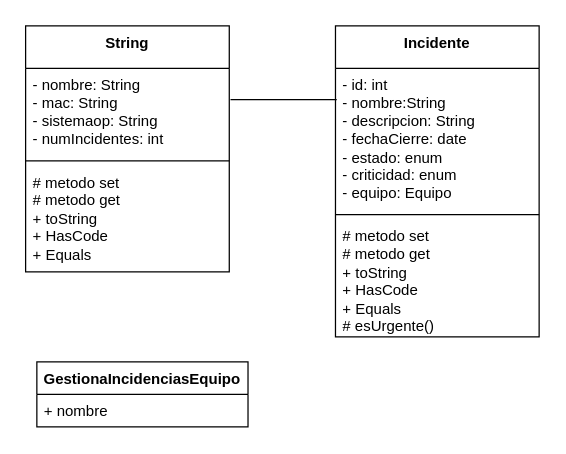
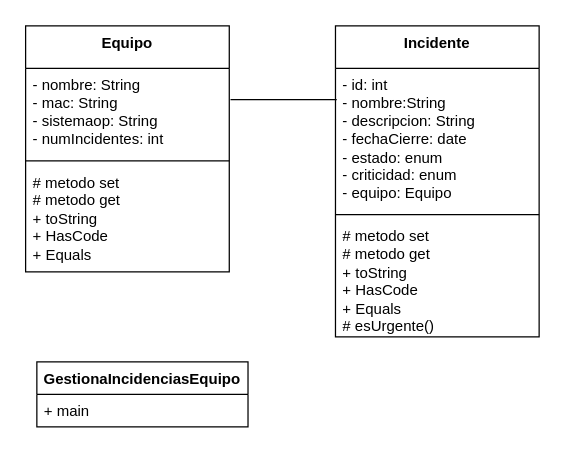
node "String": label "String" -> "Equipo"
node "+ nombre": label "+ nombre" -> "+ main"
